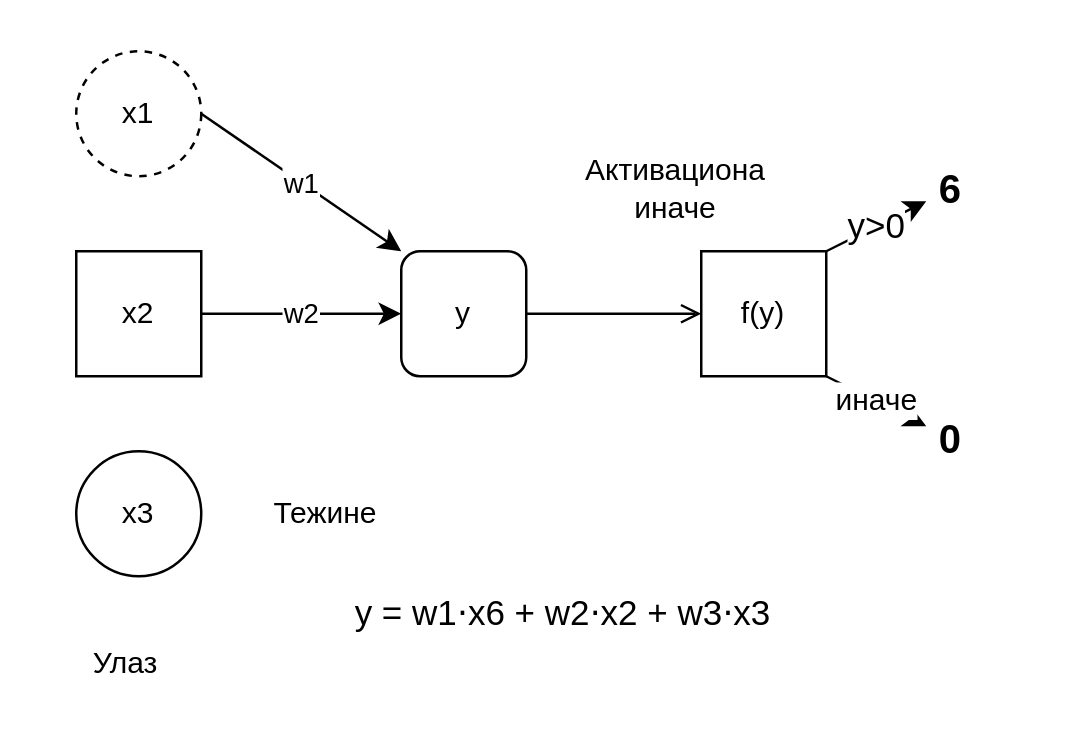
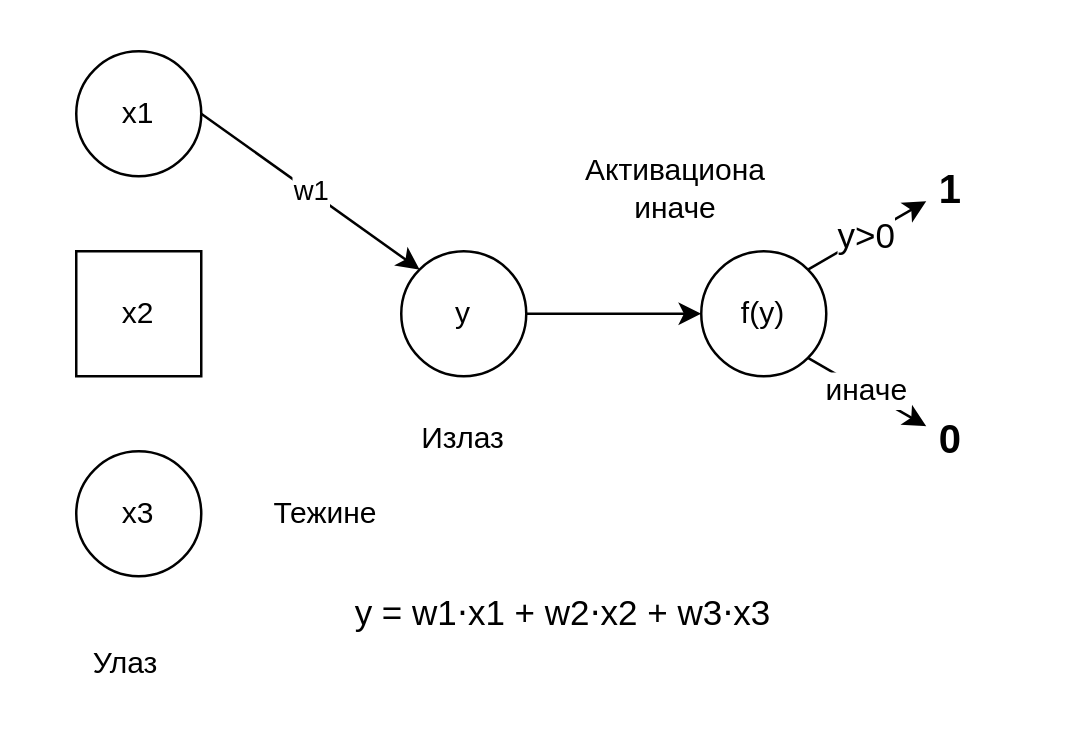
node "x1": style dashed -> solid
node "6": label "6" -> "1"
edge "x2" -> "y": removed, label "w2"
node "y": shape rounded rectangle -> ellipse
edge "y" -> "f(y)": arrowhead open -> classic
node "f(y)": shape rectangle -> ellipse
node "Излаз": added
node "y = w1⋅x6 + w2⋅x2 + w3⋅x3": label "y = w1⋅x6 + w2⋅x2 + w3⋅x3" -> "y = w1⋅x1 + w2⋅x2 + w3⋅x3"
